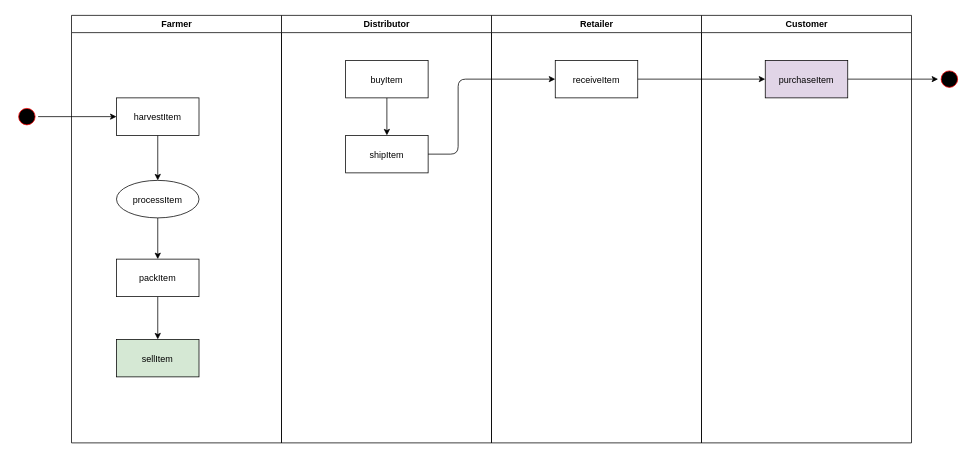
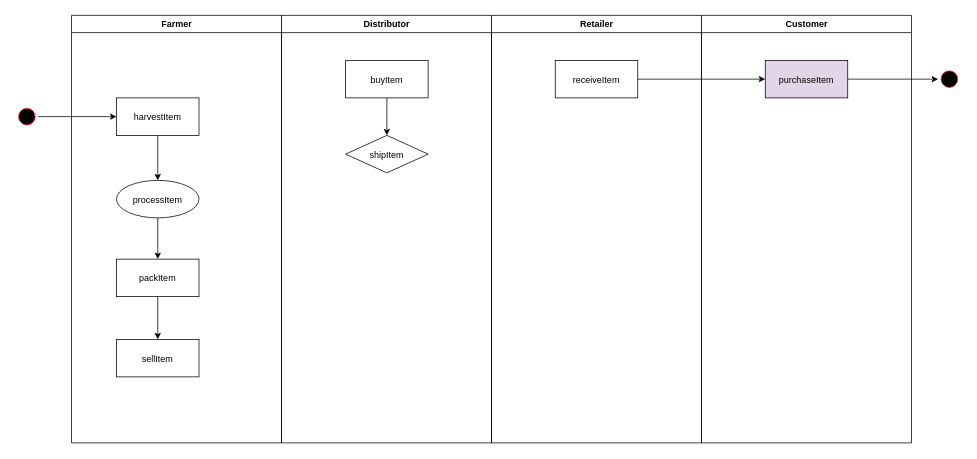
edge "shipItem" -> "receiveItem": removed
node "shipItem": shape rectangle -> diamond
node "sellItem": fillcolor #d5e8d4 -> #ffffff
